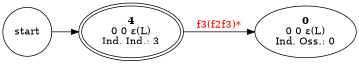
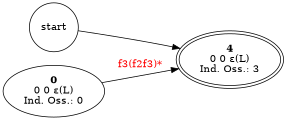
edge "4" -> "0": reversed
node "4": text "Ind. Ind.: 3" -> "Ind. Oss.: 3"
